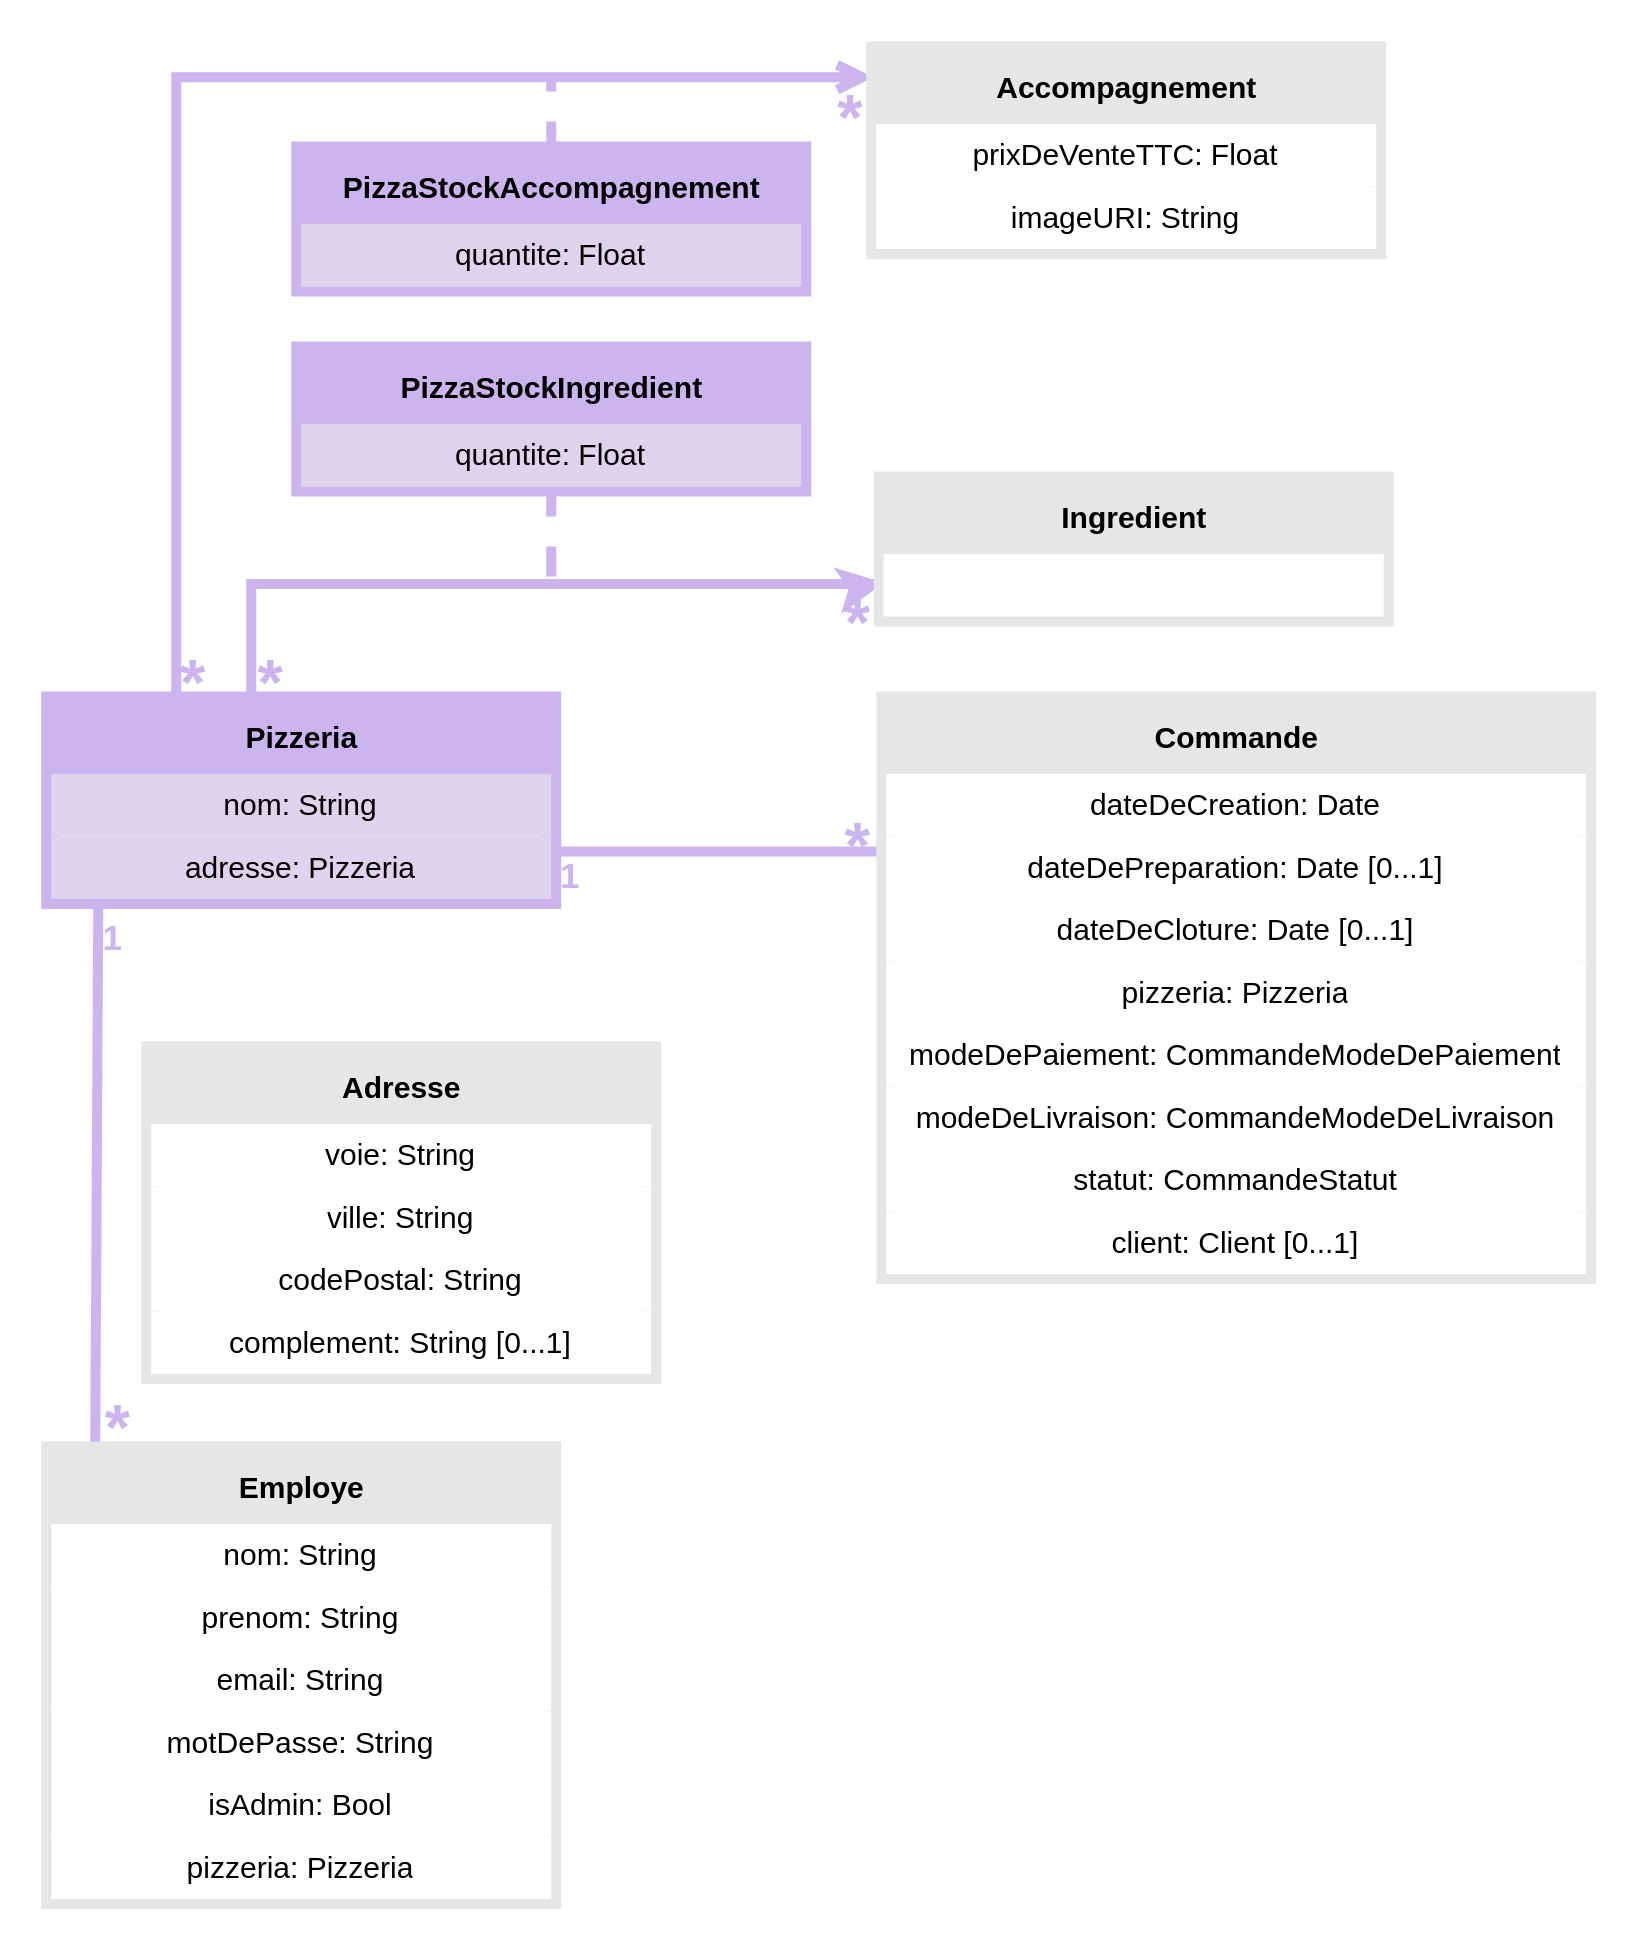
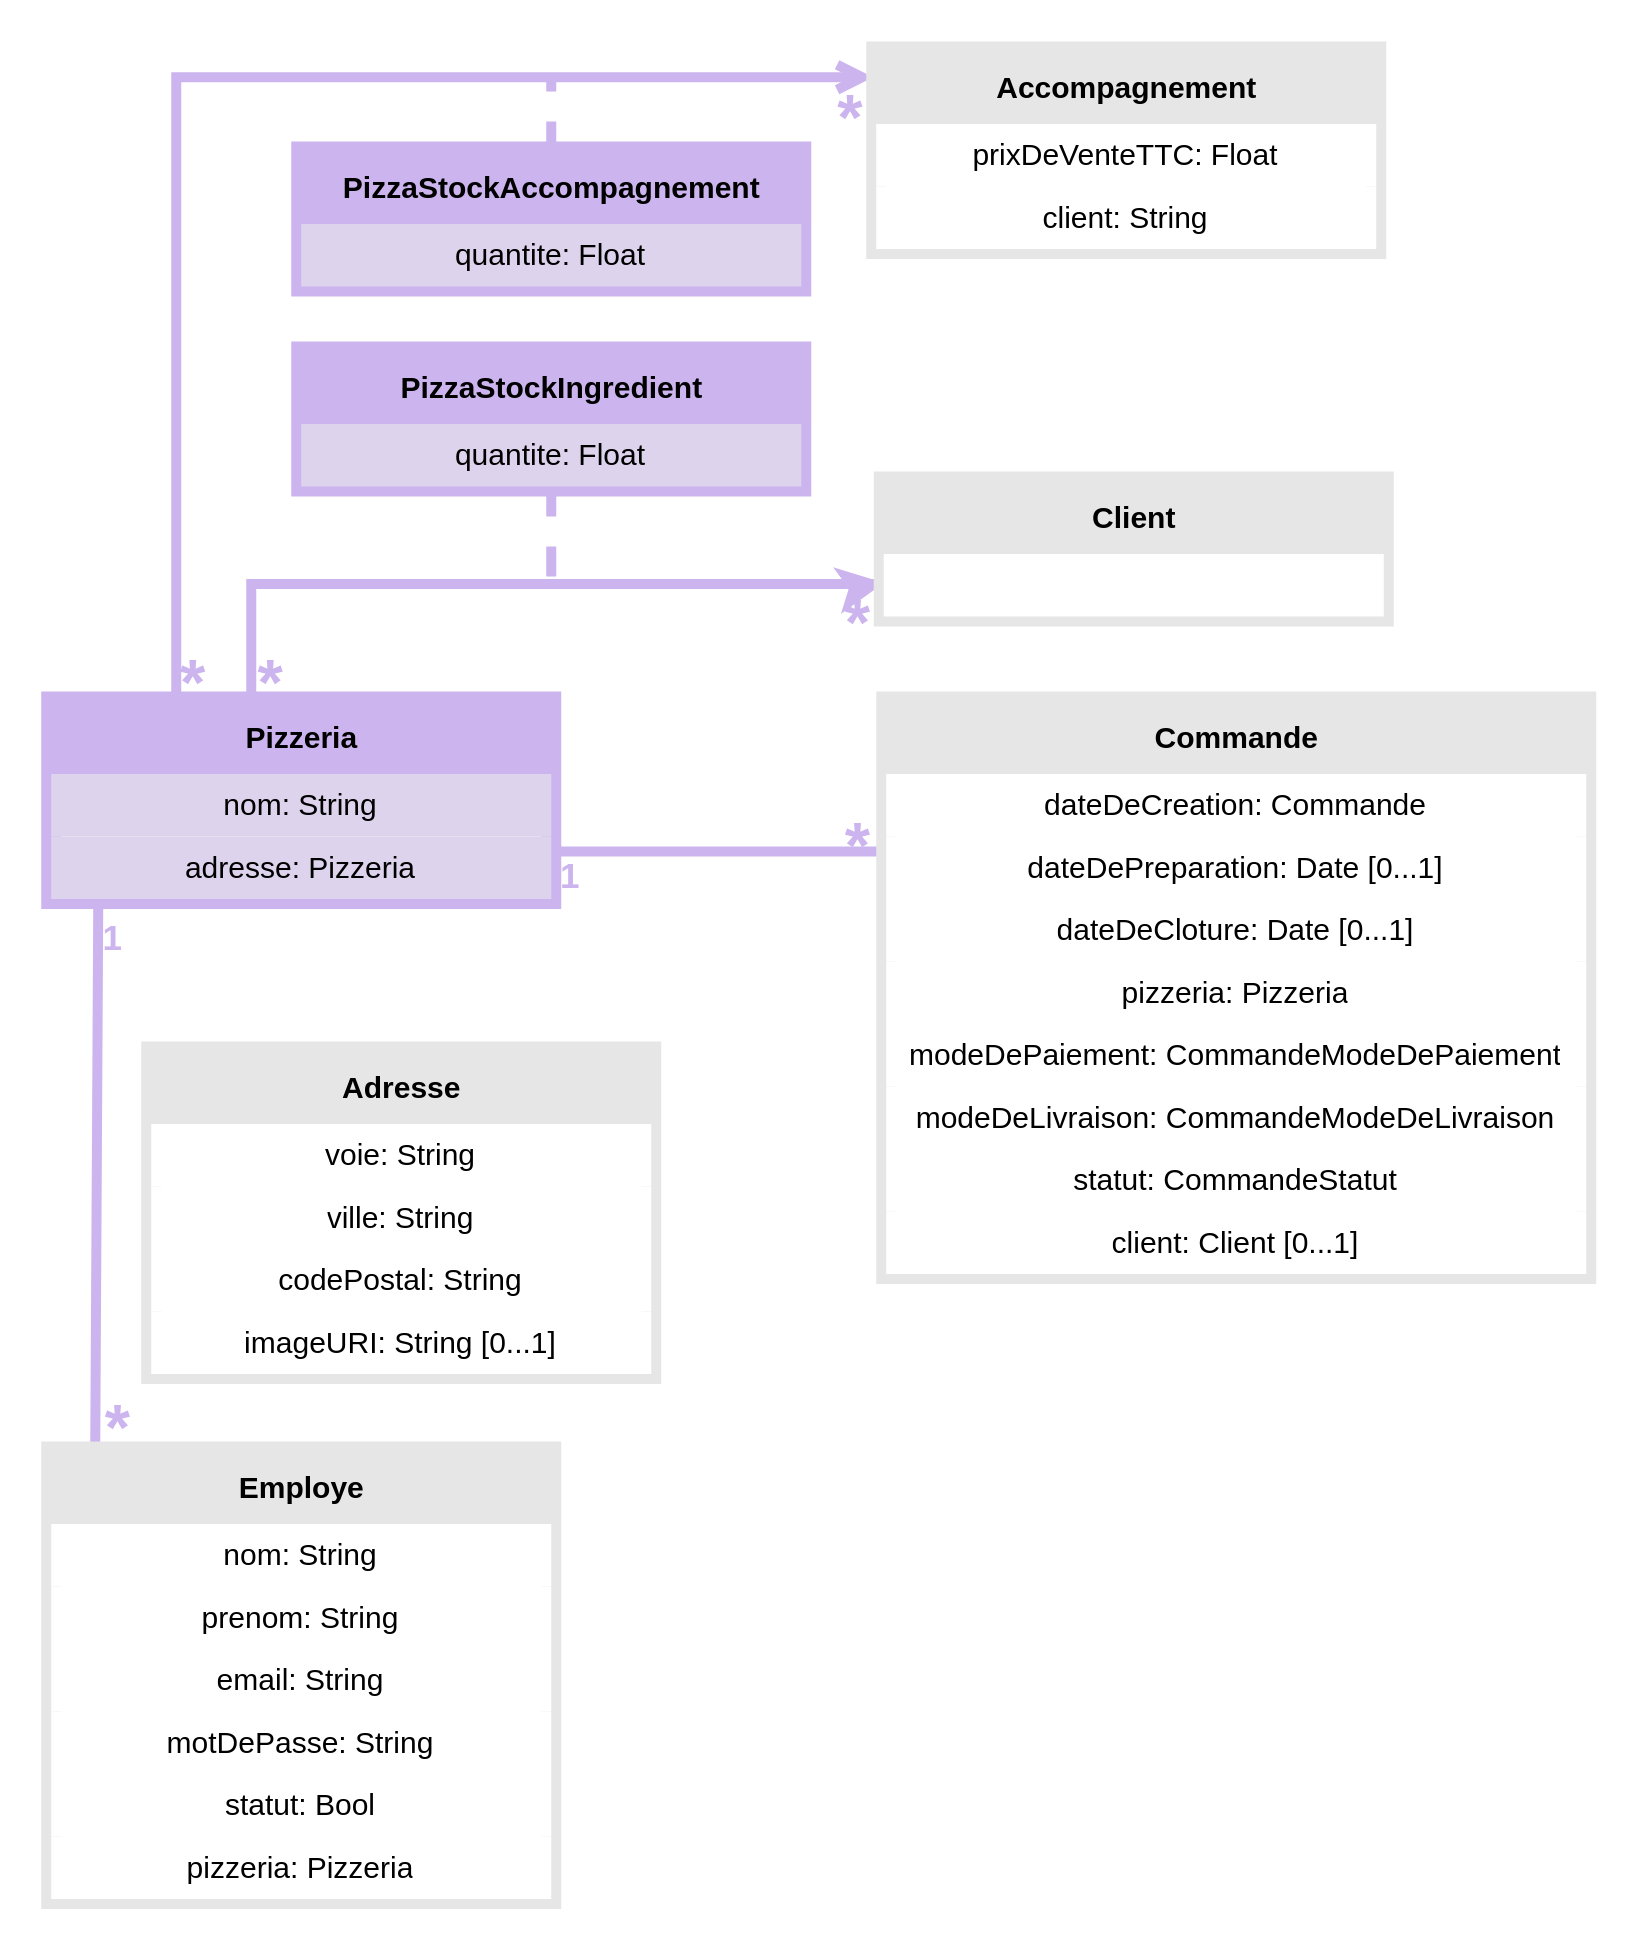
node "imageURI: String": label "imageURI: String" -> "client: String"
node "Ingredient": label "Ingredient" -> "Client"
node "dateDeCreation: Date": label "dateDeCreation: Date" -> "dateDeCreation: Commande"
node "complement: String [0...1]": label "complement: String [0...1]" -> "imageURI: String [0...1]"
node "isAdmin: Bool": label "isAdmin: Bool" -> "statut: Bool"
